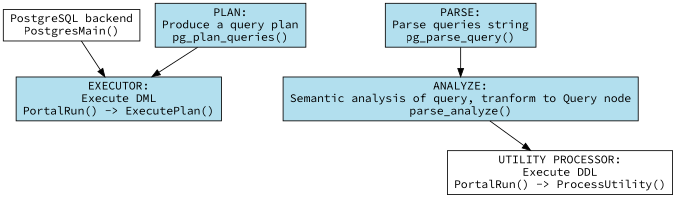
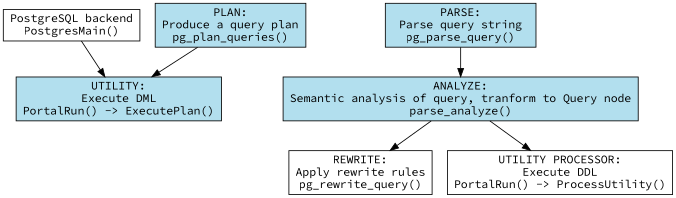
node "PARSE: Parse queries string pg_parse_query()": label "PARSE: Parse queries string pg_parse_query()" -> "PARSE: Parse query string pg_parse_query()"
node "EXECUTOR: Execute DML PortalRun() -> ExecutePlan()": label "EXECUTOR: Execute DML PortalRun() -> ExecutePlan()" -> "UTILITY: Execute DML PortalRun() -> ExecutePlan()"
node "REWRITE: Apply rewrite rules pg_rewrite_query()": added
